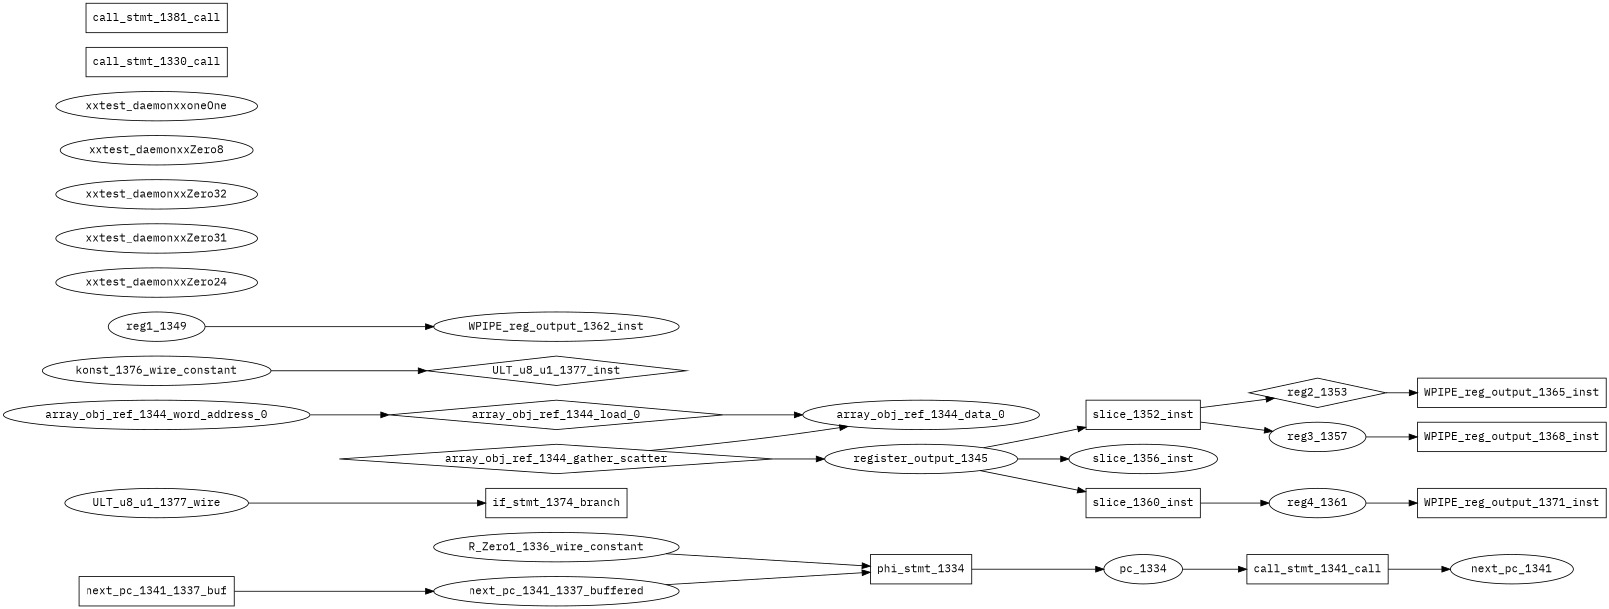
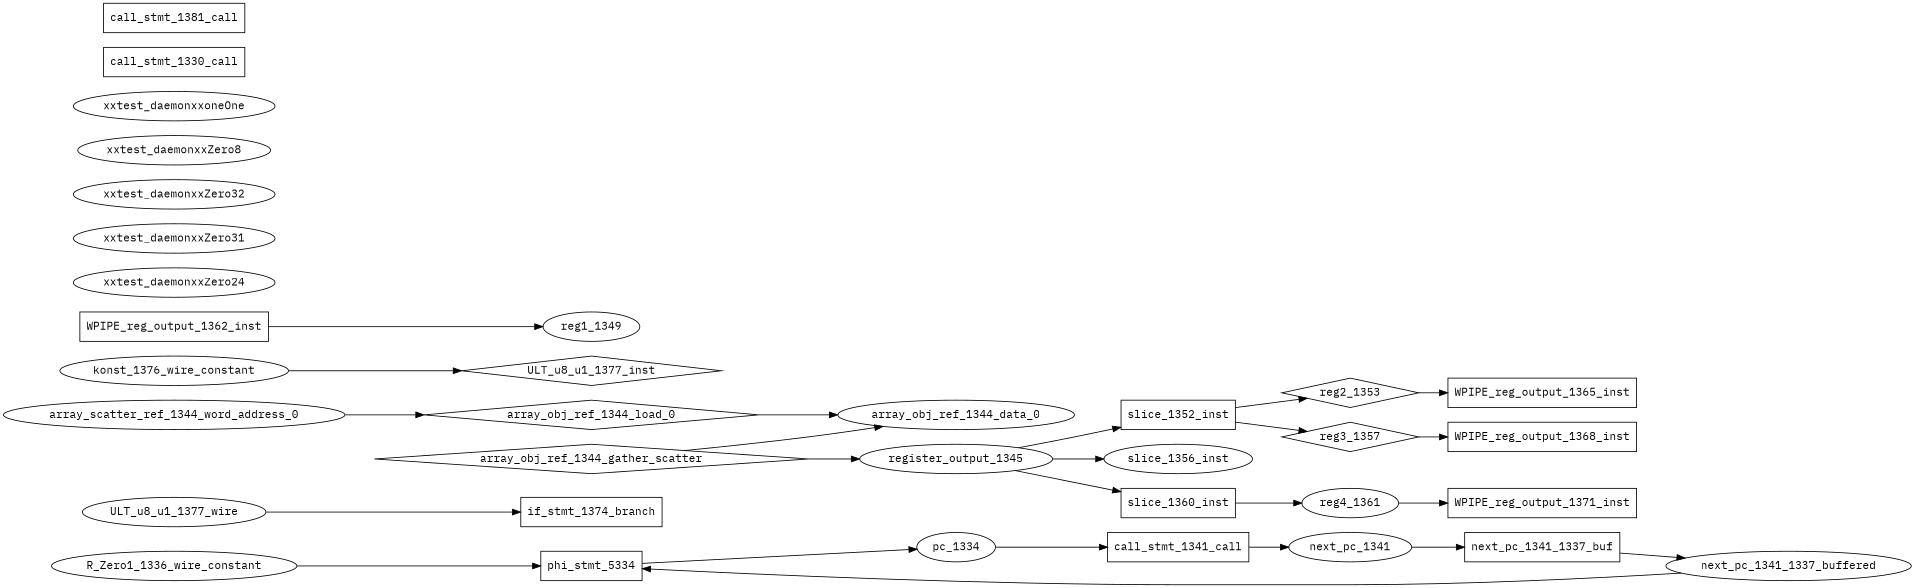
edge "reg1_1349" -> "WPIPE_reg_output_1362_inst": reversed
node "WPIPE_reg_output_1362_inst": shape ellipse -> box
node "array_obj_ref_1344_word_address_0": label "array_obj_ref_1344_word_address_0" -> "array_scatter_ref_1344_word_address_0"
node "reg3_1357": shape ellipse -> diamond
edge "next_pc_1341" -> "next_pc_1341_1337_buf": added
node "phi_stmt_1334": label "phi_stmt_1334" -> "phi_stmt_5334"
